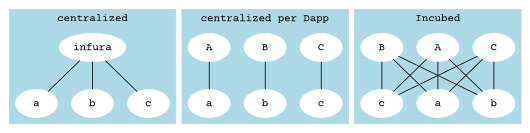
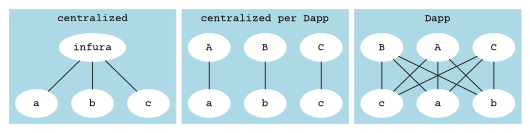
cluster "Incubed": label "Incubed" -> "Dapp"
